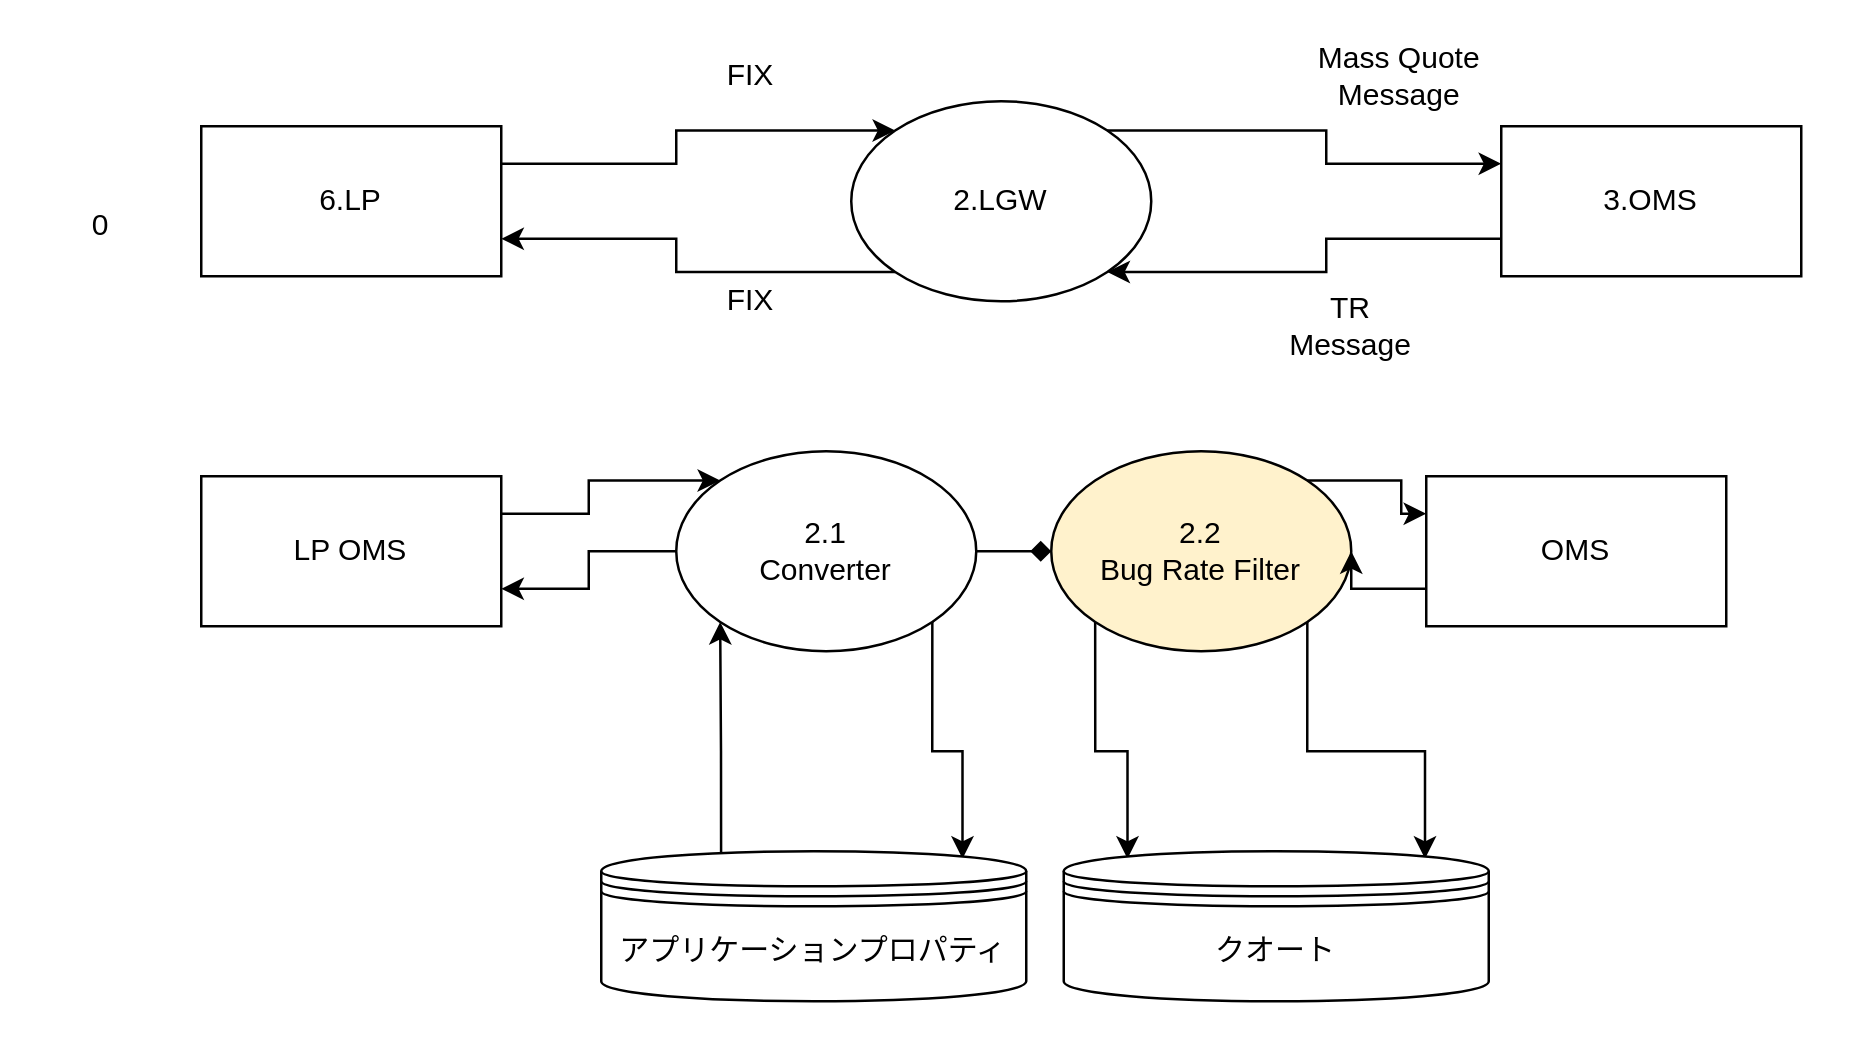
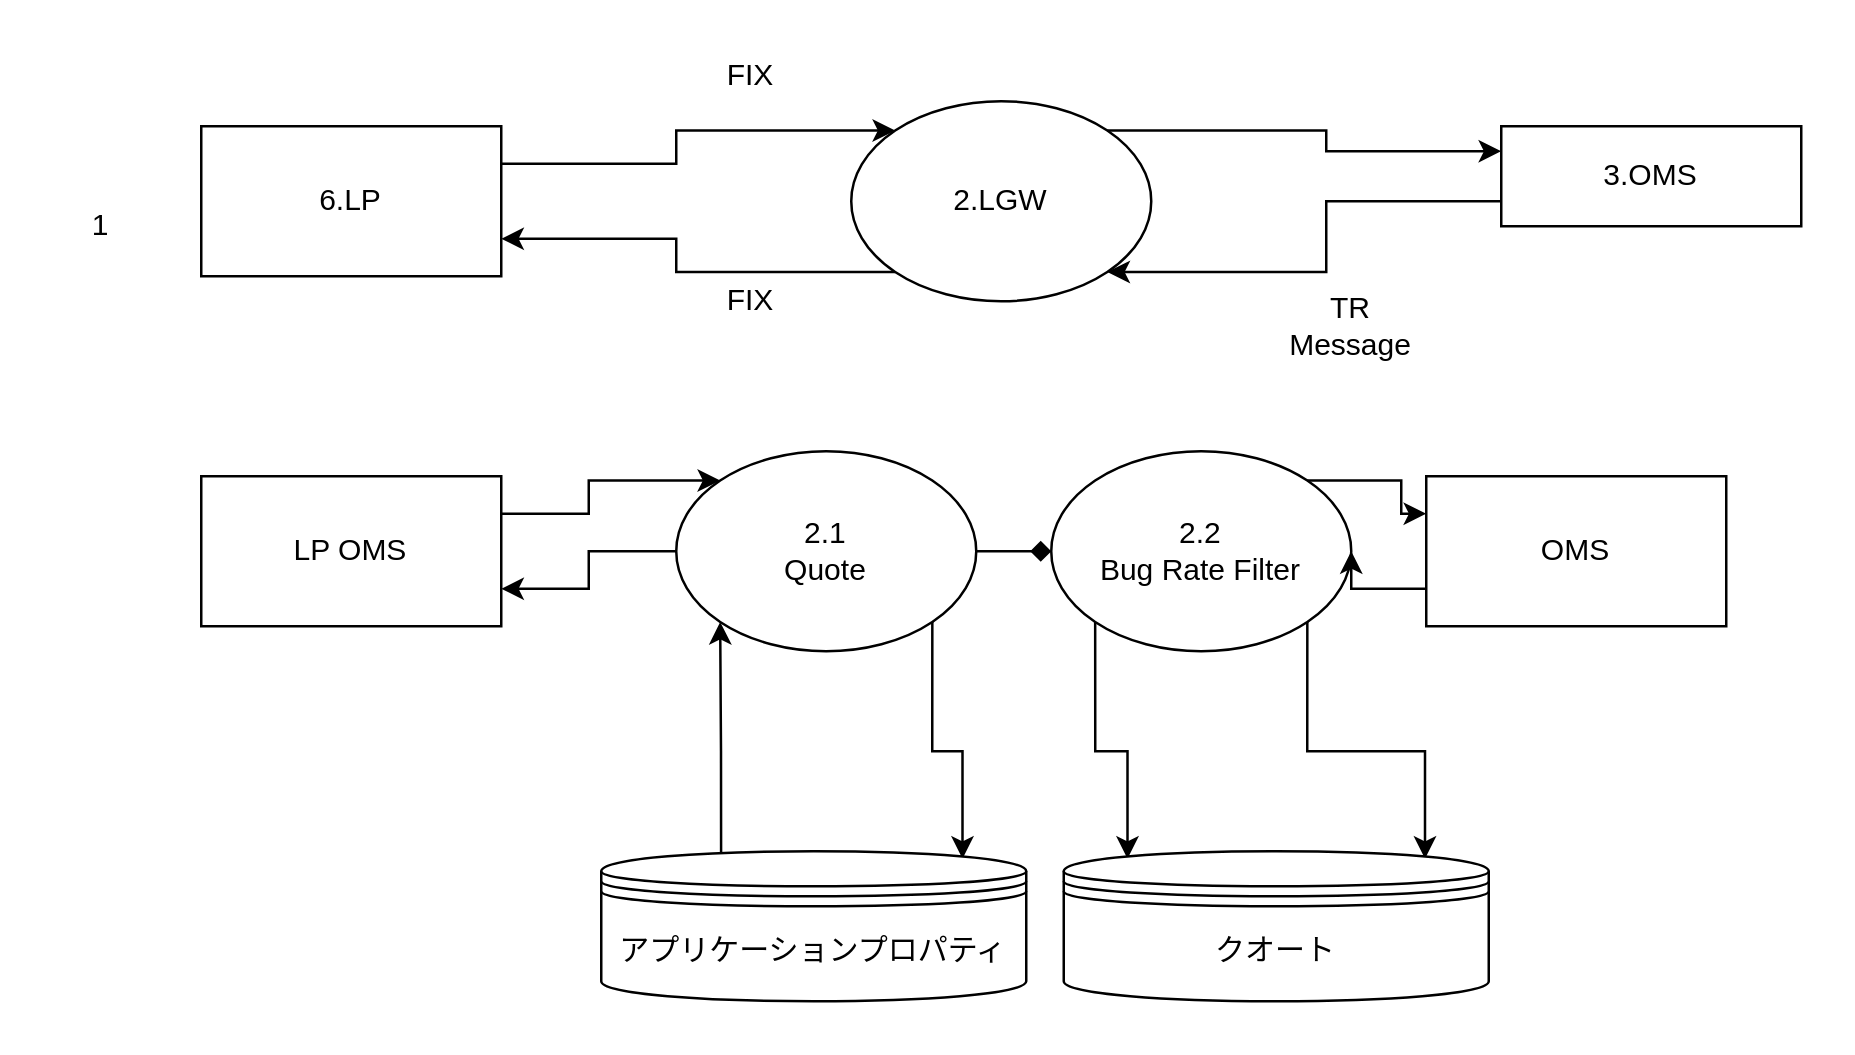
node "Mass Quote Message": removed
node "3.OMS": size 300x150 -> 300x100
node "0": label "0" -> "1"
node "2.1 Converter": label "2.1 Converter" -> "2.1 Quote"
node "2.2 Bug Rate Filter": fillcolor #fff2cc -> #ffffff
